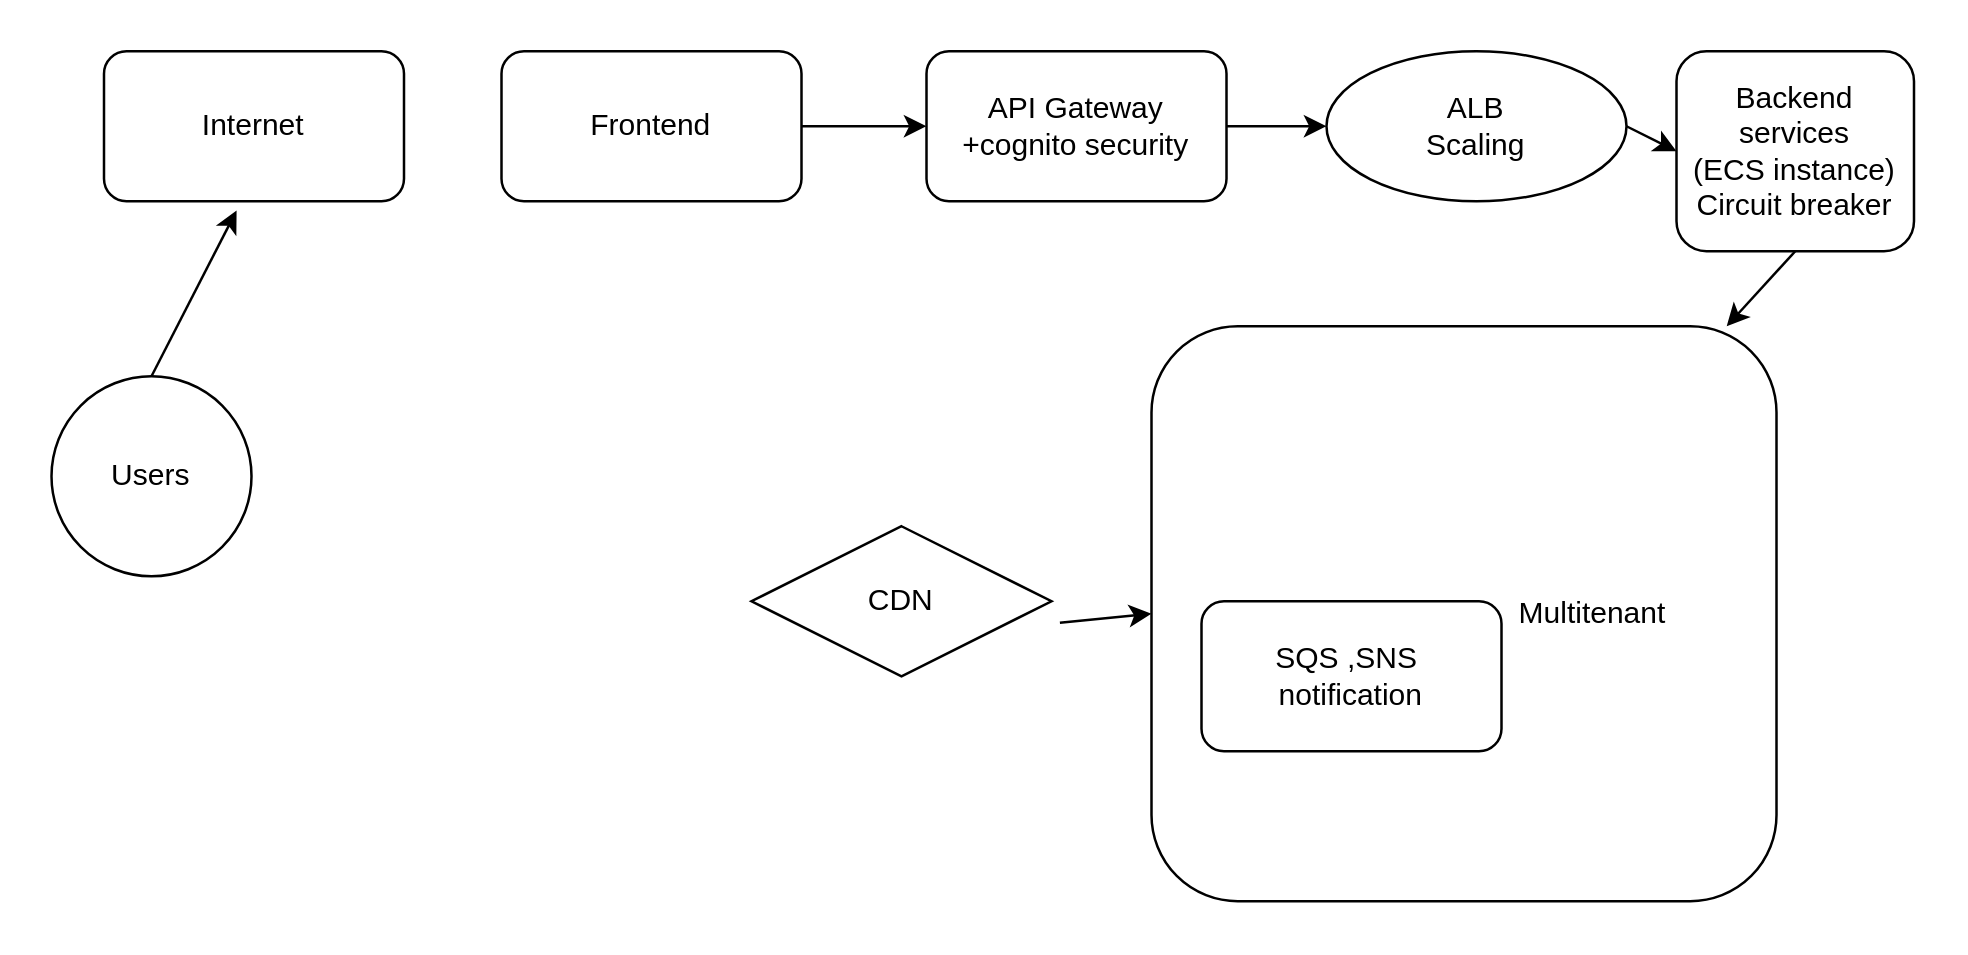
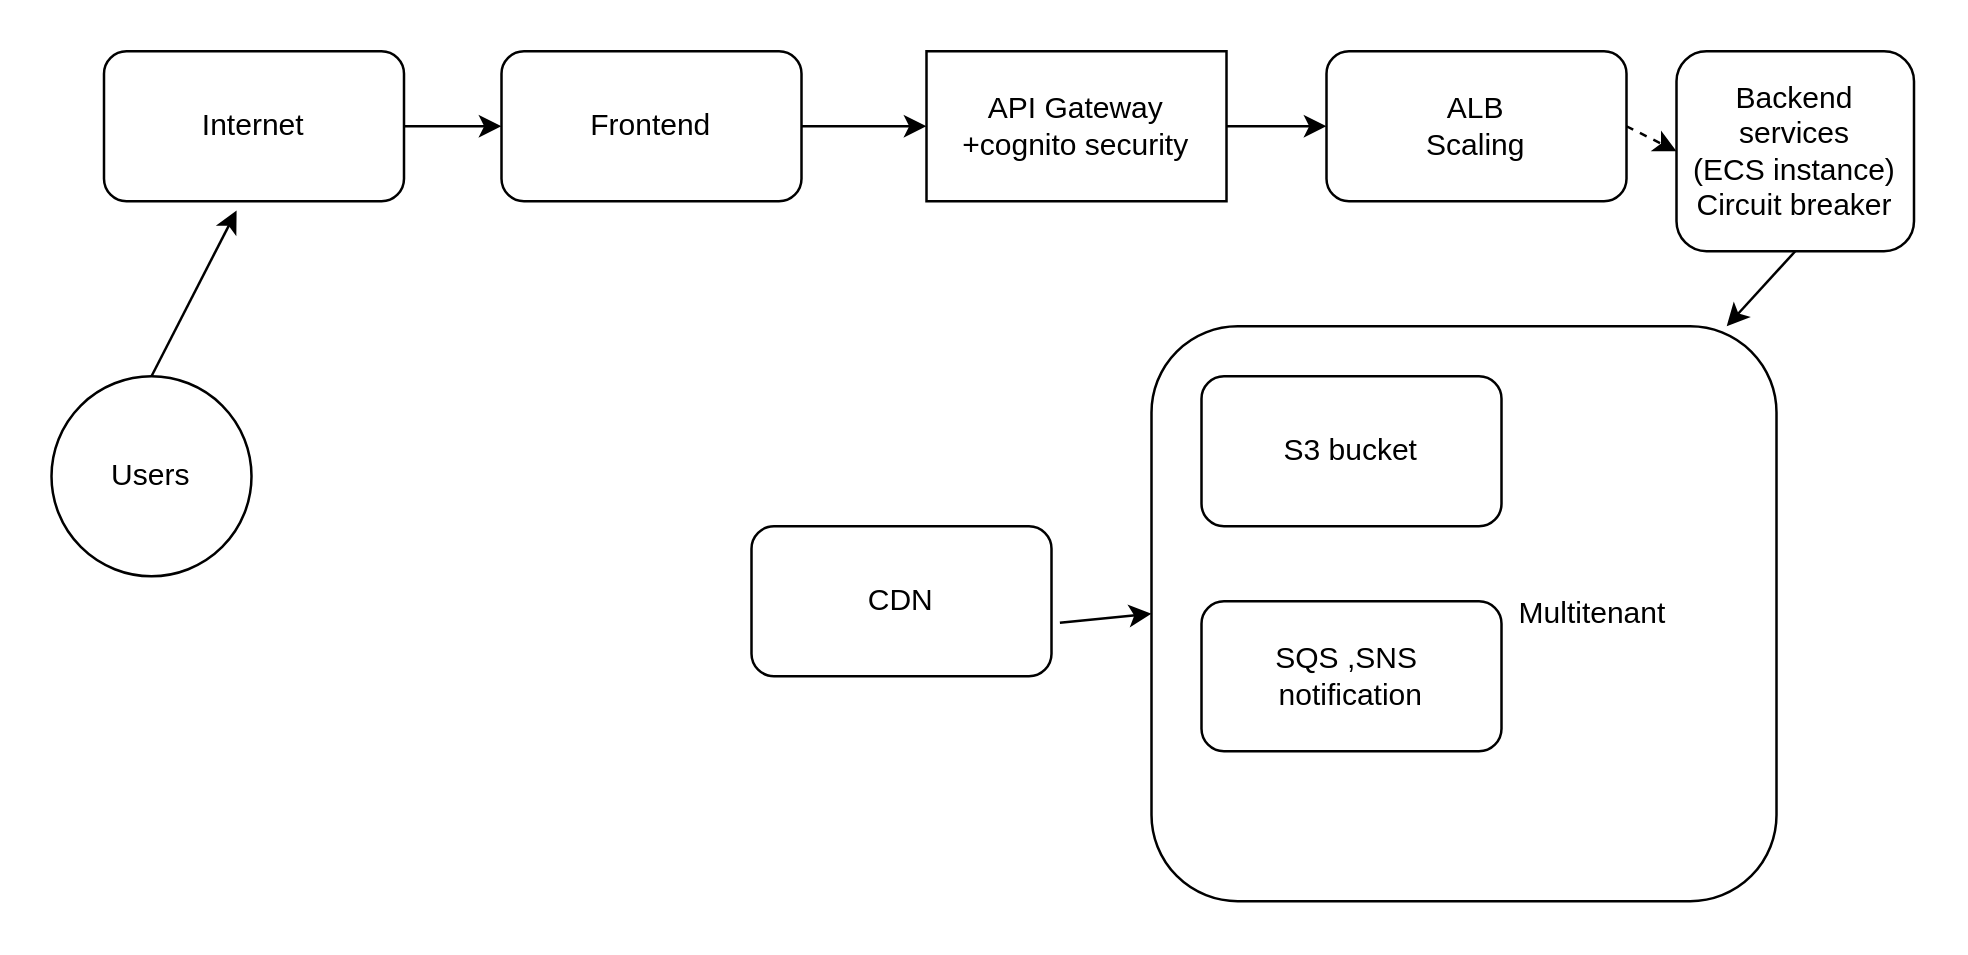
edge "Internet" -> "Frontend": added
node "API Gateway +cognito security": shape rounded rectangle -> rectangle
node "ALB Scaling": shape ellipse -> rounded rectangle
edge "ALB Scaling" -> "Backend services (ECS instance) Circuit breaker": style solid -> dashed
node "S3 bucket": added
node "CDN": shape diamond -> rounded rectangle
